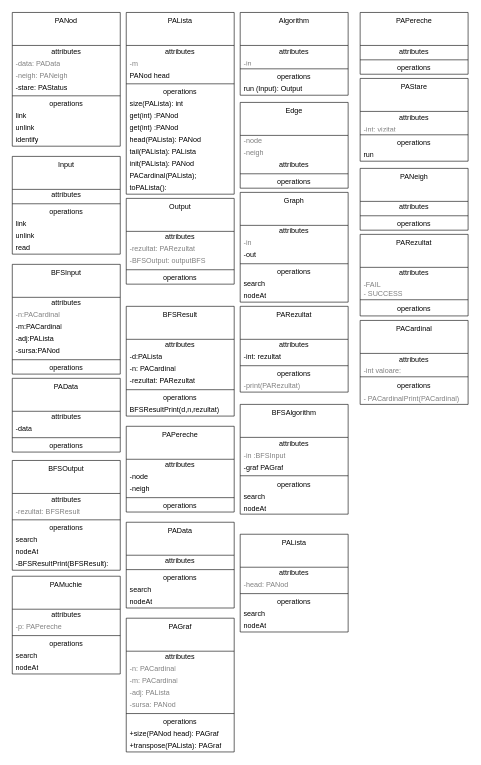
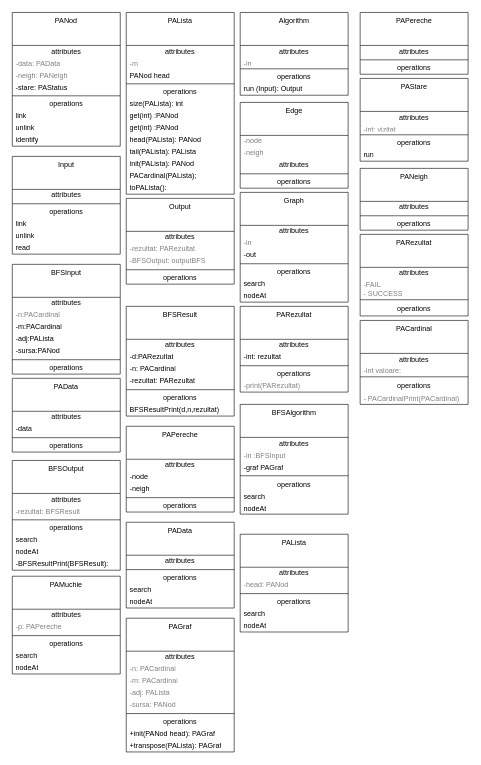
node "-d:PALista": label "-d:PALista" -> "-d:PARezultat"
node "+size(PANod head): PAGraf": label "+size(PANod head): PAGraf" -> "+init(PANod head): PAGraf"
